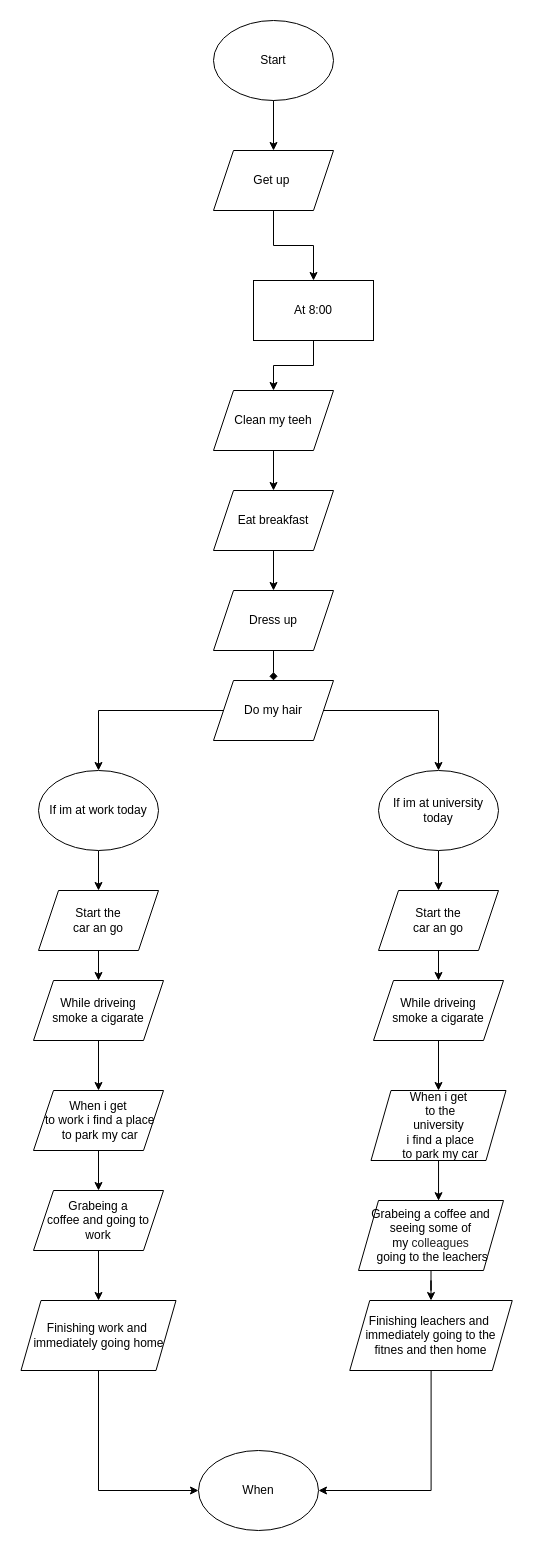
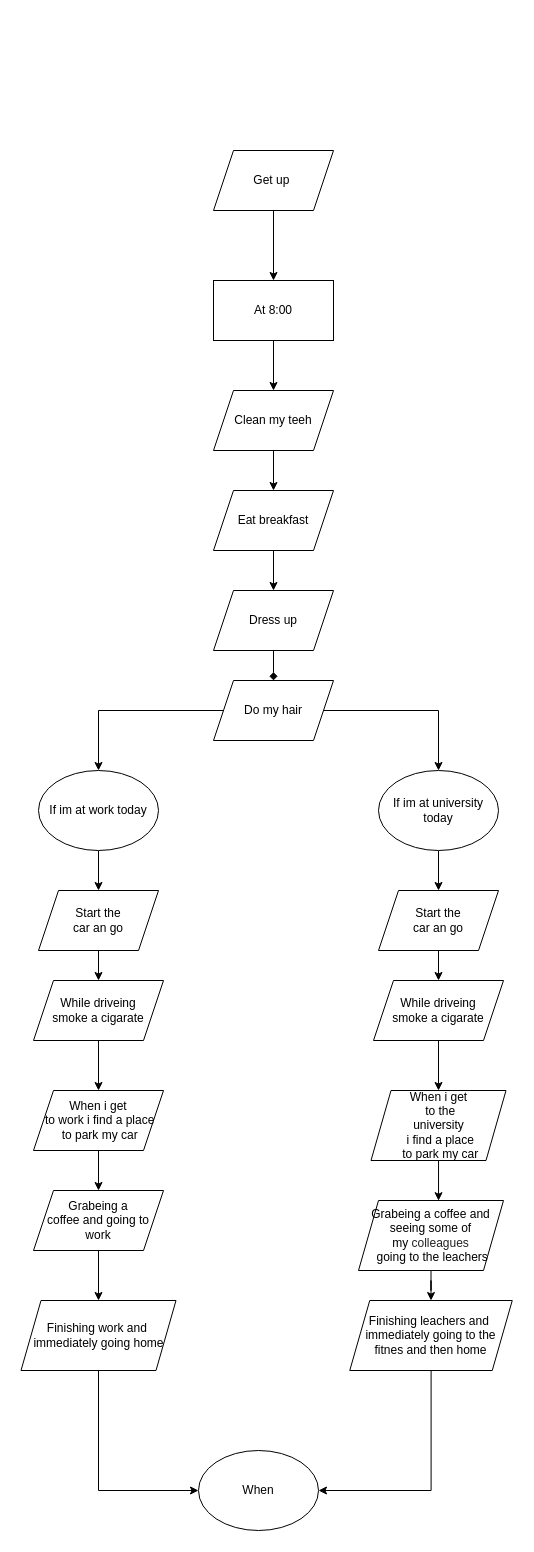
node "Start": removed
edge "Start" -> "Get up": removed
node "At 8:00": moved (314, 311) -> (274, 311)
